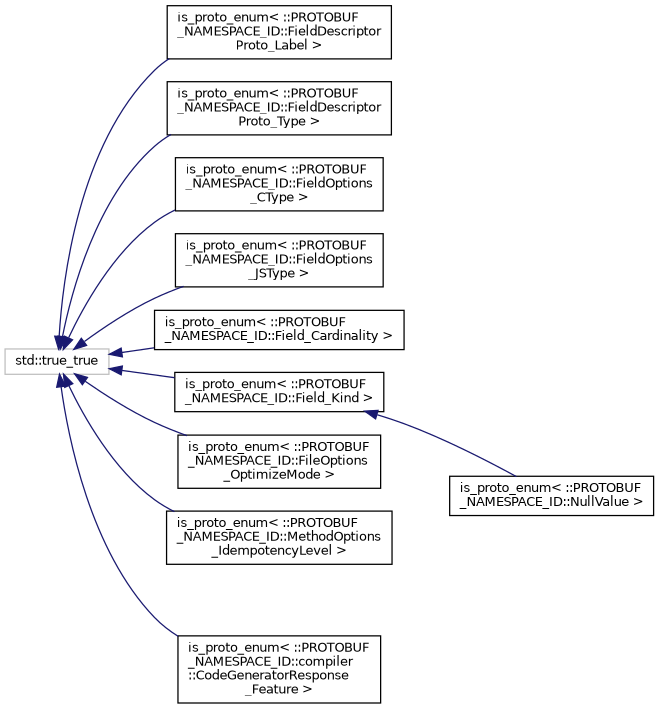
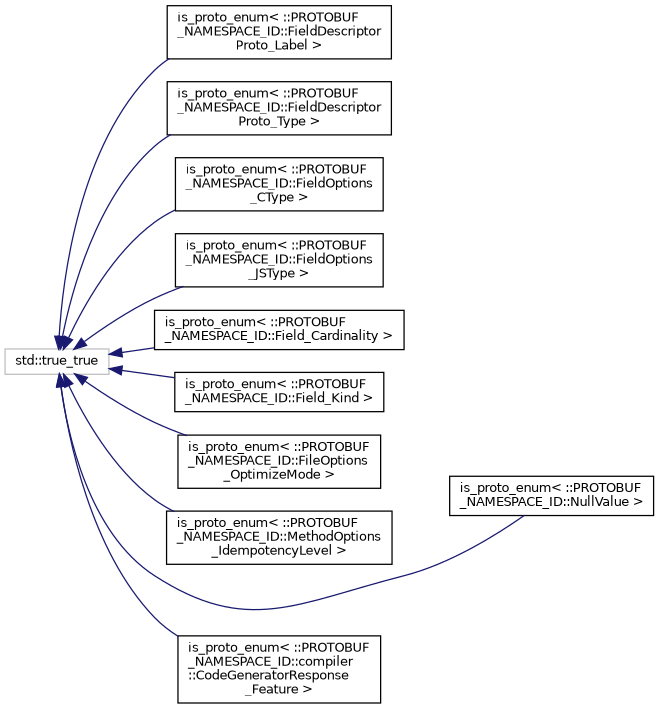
edge "is_proto_enum< ::PROTOBUF _NAMESPACE_ID::NullValue >" -> "is_proto_enum< ::PROTOBUF _NAMESPACE_ID::Field_Kind >": now "is_proto_enum< ::PROTOBUF _NAMESPACE_ID::NullValue >" -> "std::true_true"
